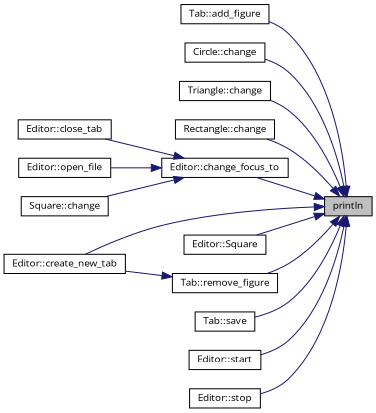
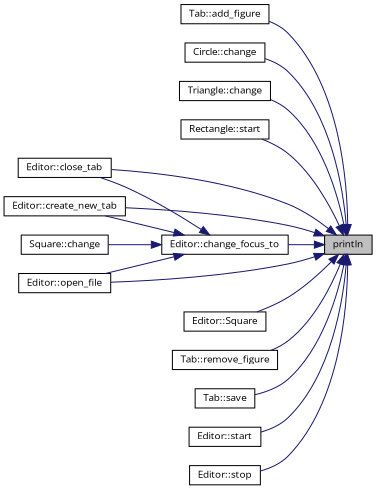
node "Rectangle::change": label "Rectangle::change" -> "Rectangle::start"
edge "Editor::close_tab" -> "println": added
edge "Editor::create_new_tab" -> "Tab::remove_figure": now "Editor::create_new_tab" -> "Editor::change_focus_to"
edge "Editor::open_file" -> "println": added
